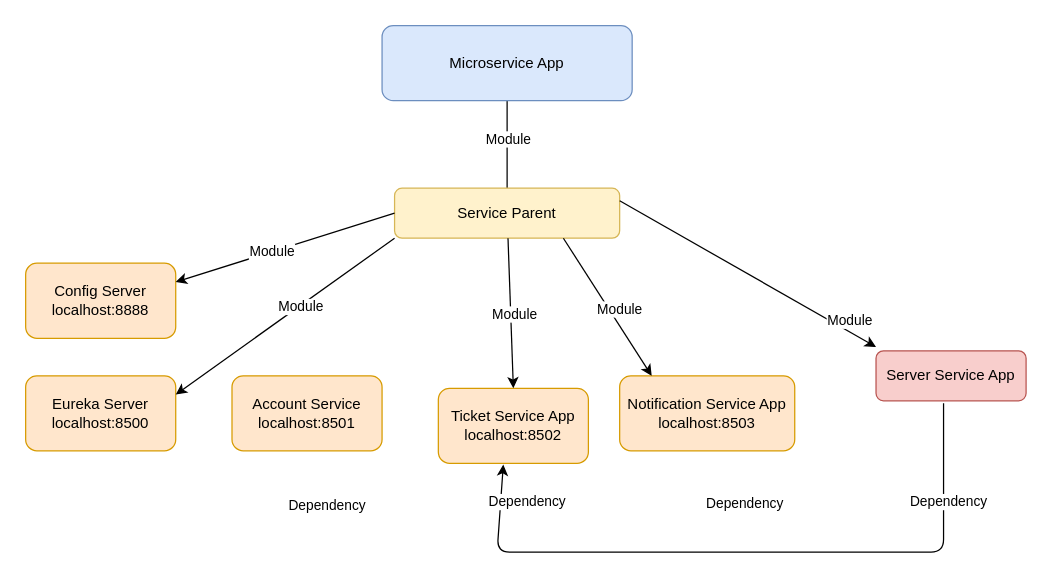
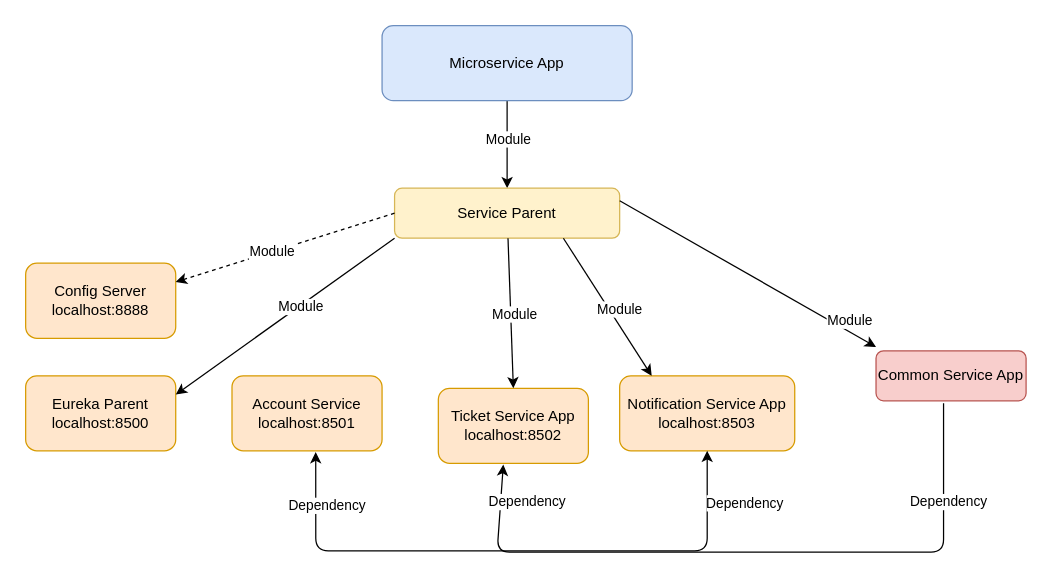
edge "Microservice App" -- "Service Parent": arrowhead none -> classic
edge "Service Parent" -> "Config Server localhost:8888": style solid -> dashed
node "Server Service App": label "Server Service App" -> "Common Service App"
node "Eureka Server localhost:8500": label "Eureka Server localhost:8500" -> "Eureka Parent localhost:8500"
edge "Account Service localhost:8501" -- "Notification Service App localhost:8503": added
